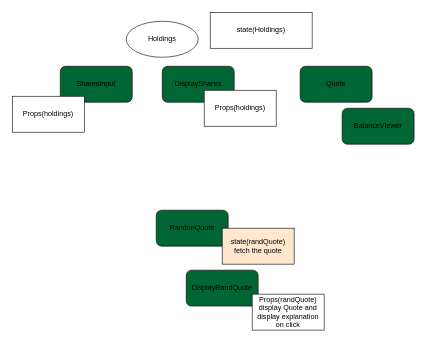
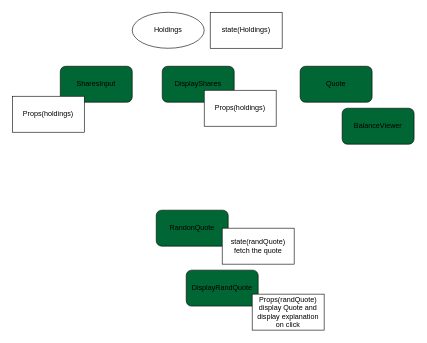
node "state(Holdings)": size 102x36 -> 72x36
node "Holdings": moved (162, 39) -> (168, 30)
node "state(randQuote) fetch the quote": fillcolor #ffe6cc -> #ffffff
